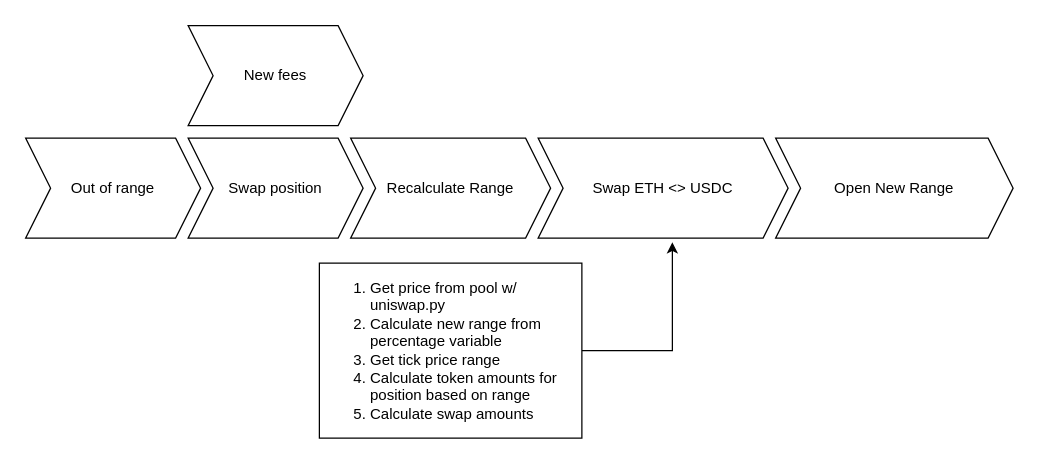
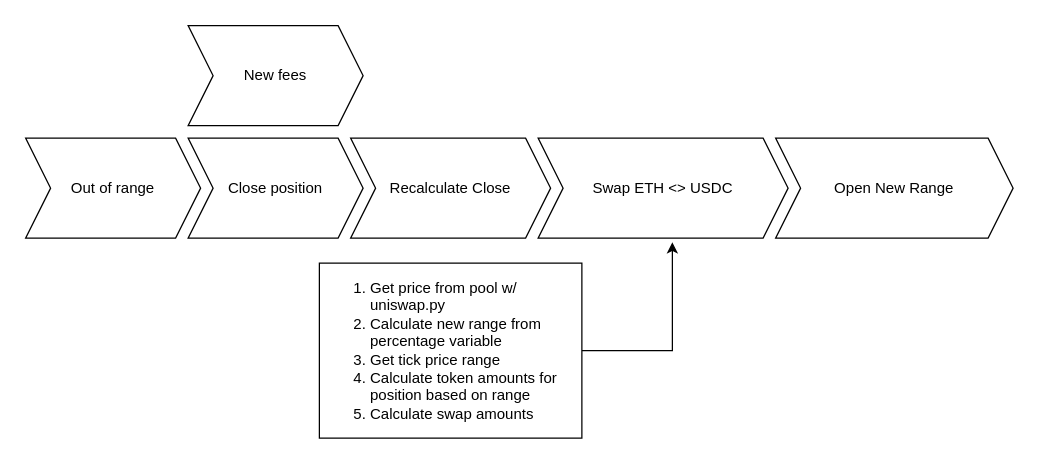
node "Swap position": label "Swap position" -> "Close position"
node "Recalculate Range": label "Recalculate Range" -> "Recalculate Close"
